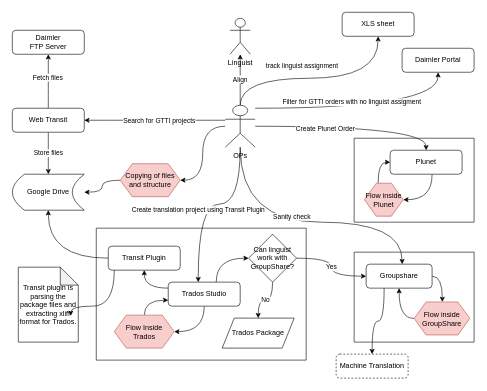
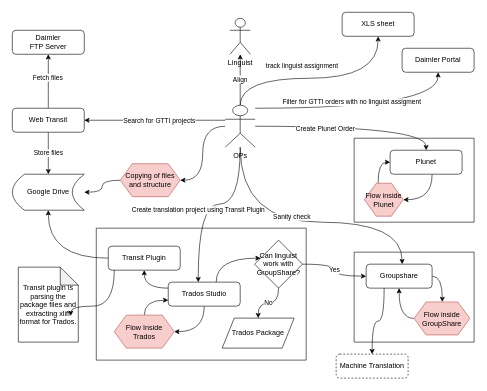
node "Can linguist work with GroupShare?": moved (273, 258) -> (279, 264)
